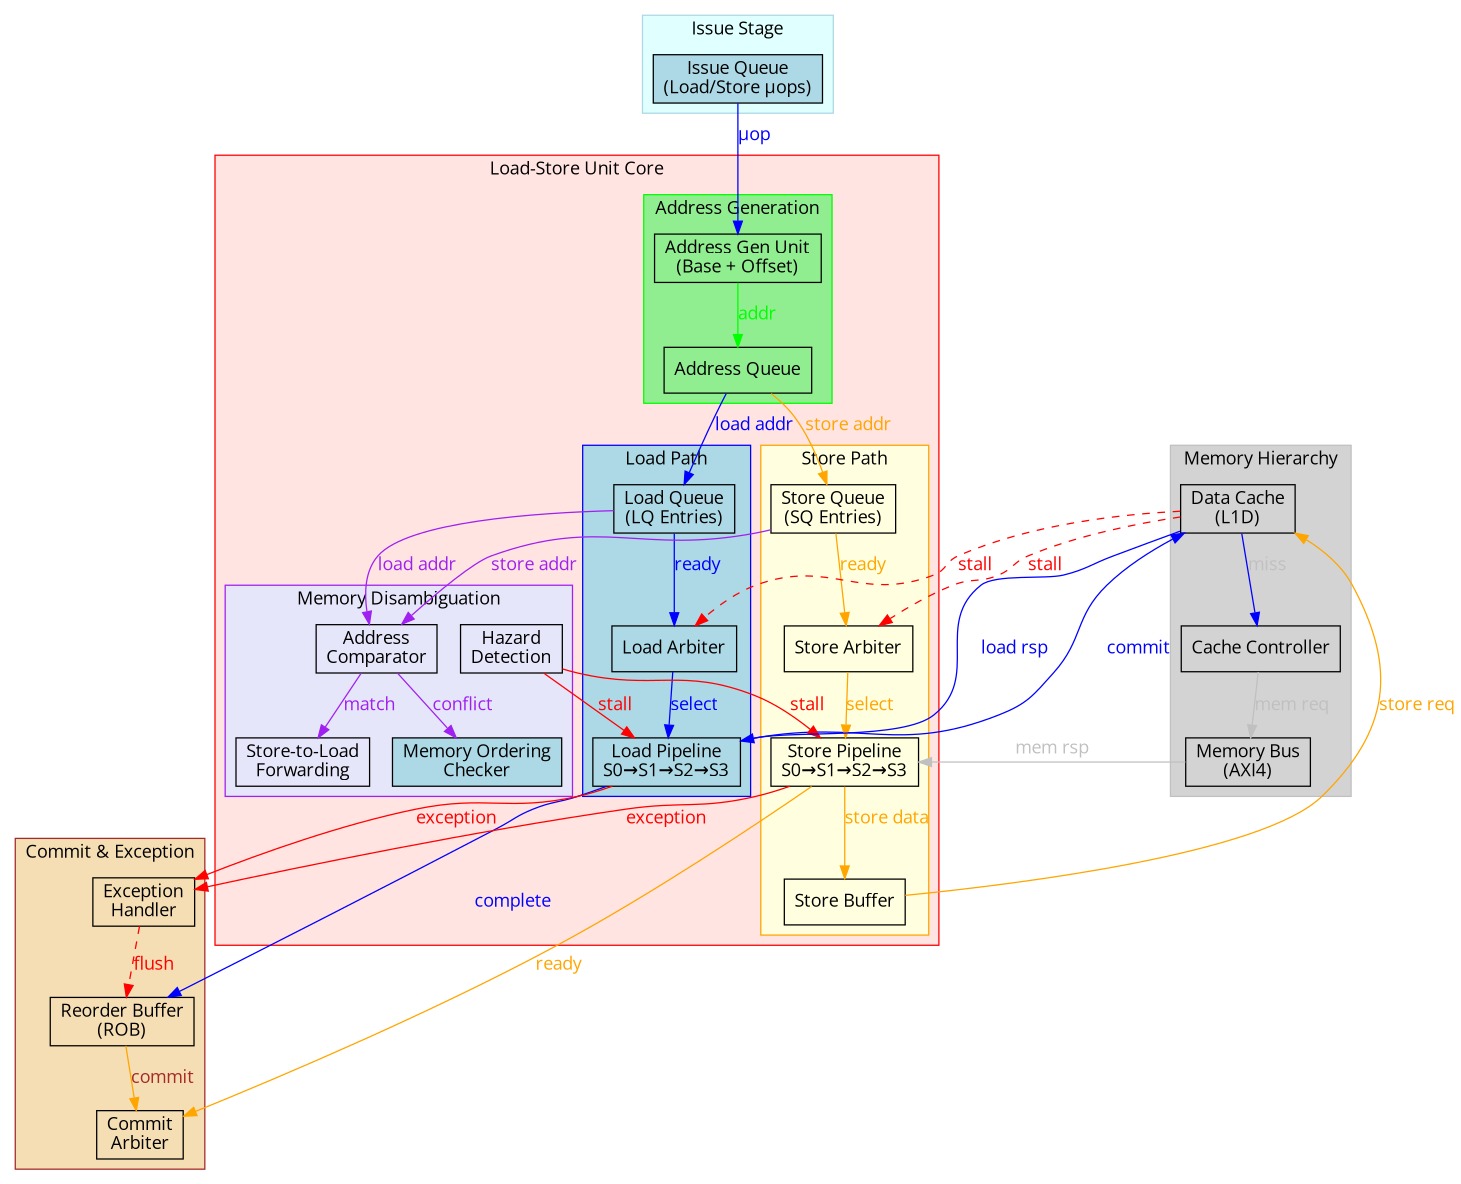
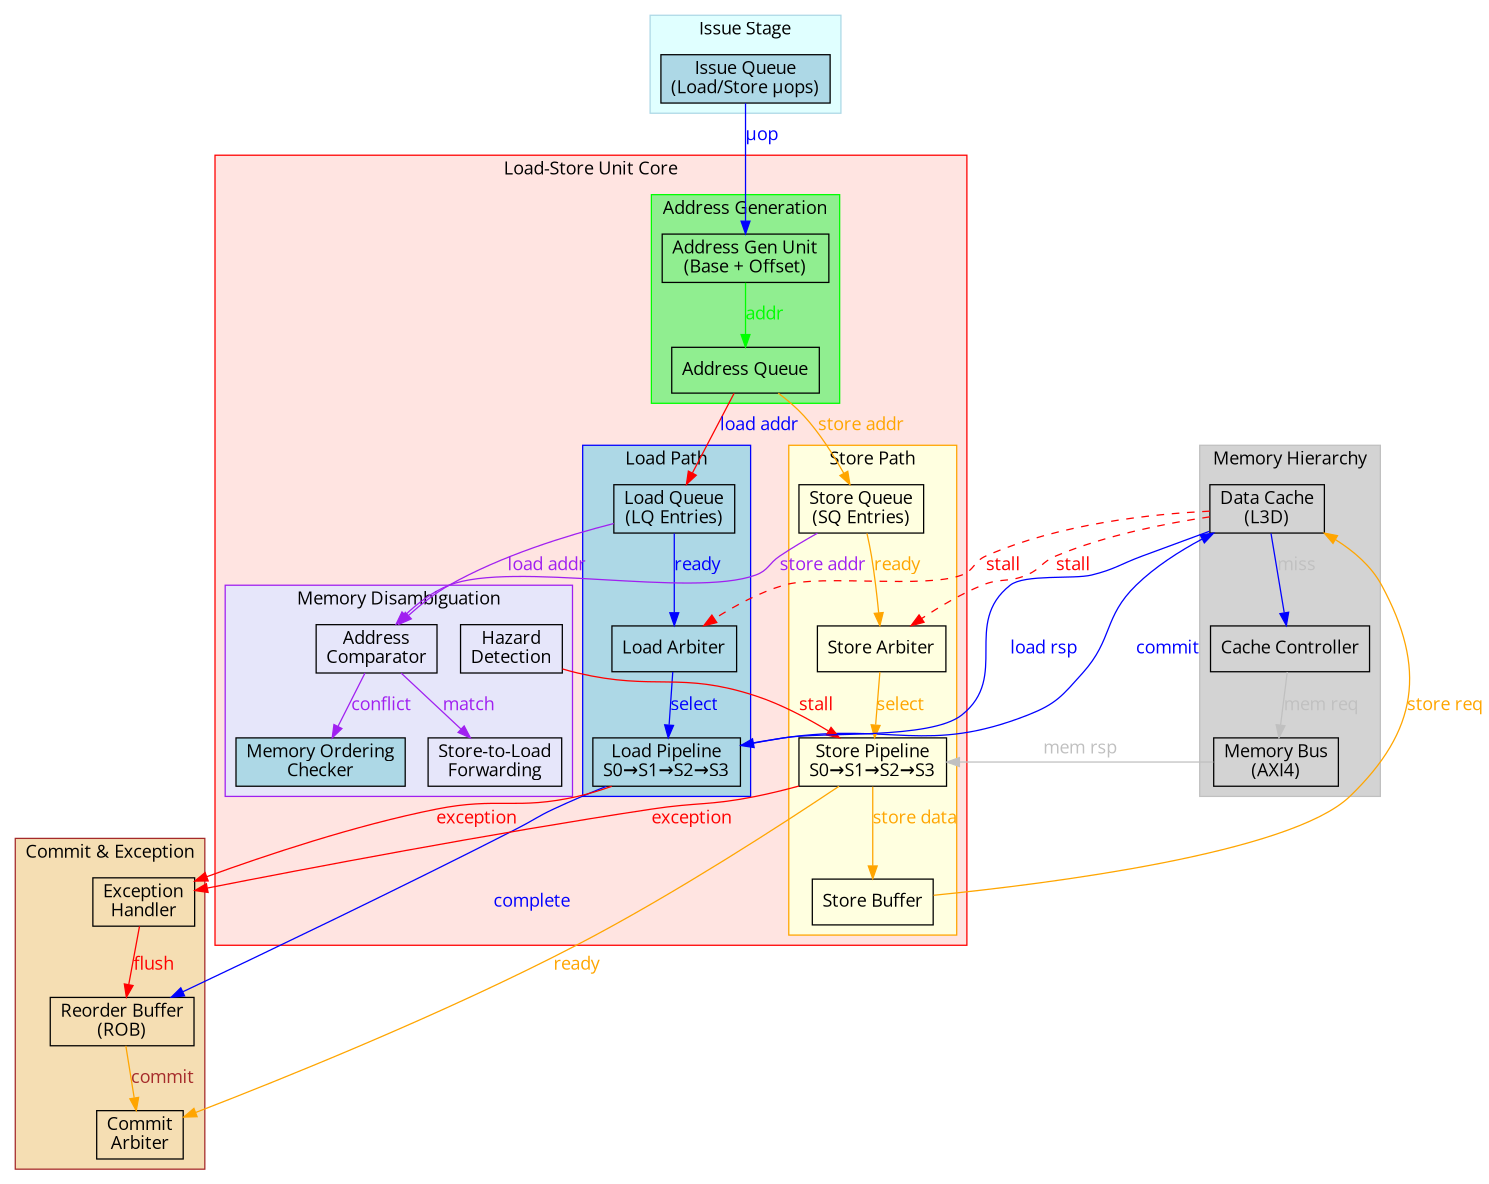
edge "Address Queue" -> "Load Queue (LQ Entries)": color blue -> red
node "Data Cache (L1D)": label "Data Cache (L1D)" -> "Data Cache (L3D)"
edge "Hazard Detection" -> "Load Pipeline S0→S1→S2→S3": removed, label "stall"
edge "Exception Handler" -> "Reorder Buffer (ROB)": style dashed -> solid
